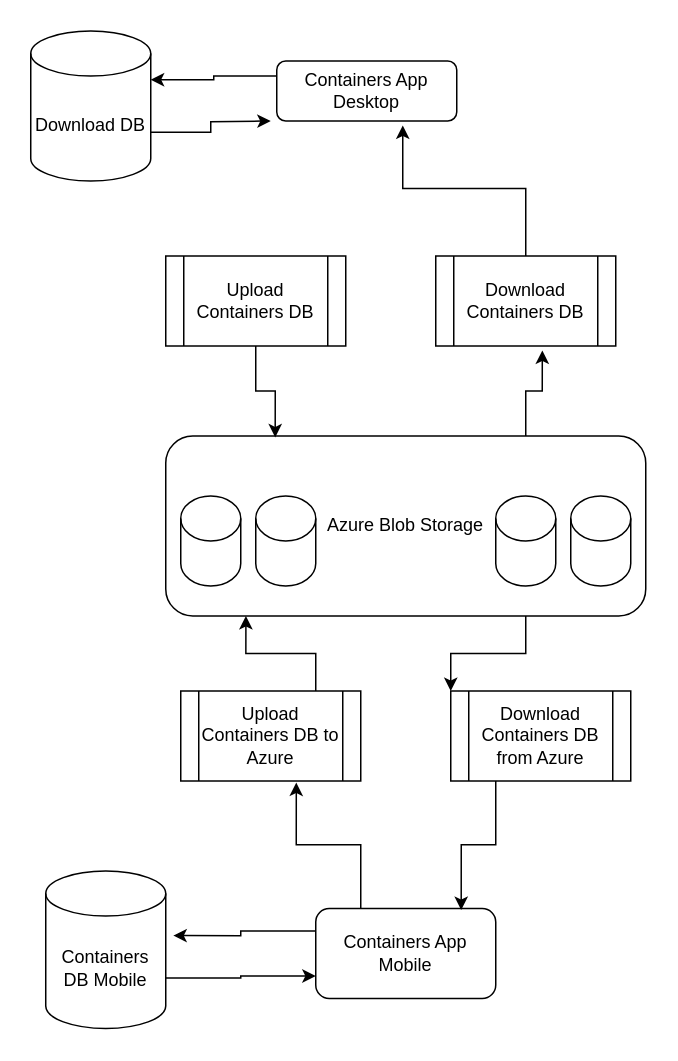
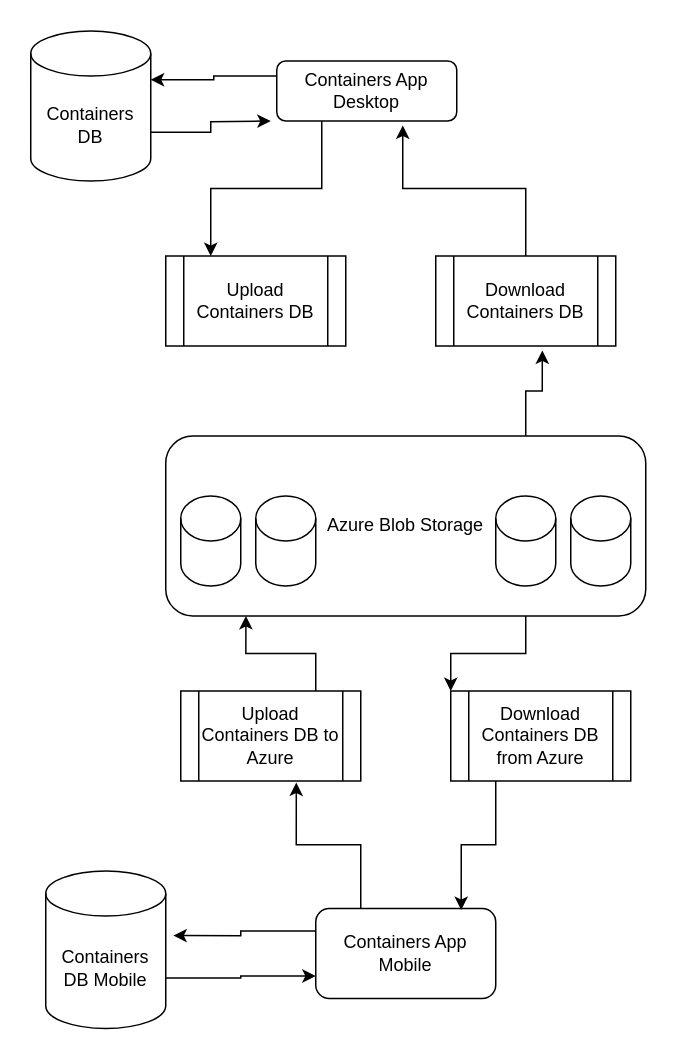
node "Download DB": label "Download DB" -> "Containers DB"
edge "Containers App Desktop" -> "Upload Containers DB": added
edge "Upload Containers DB" -> "Azure Blob Storage": removed
